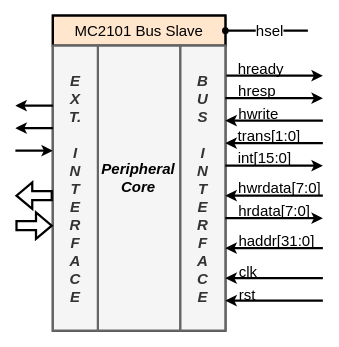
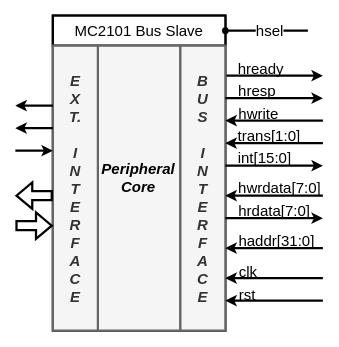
node "MC2101 Bus Slave": fillcolor #ffe6cc -> #ffffff
